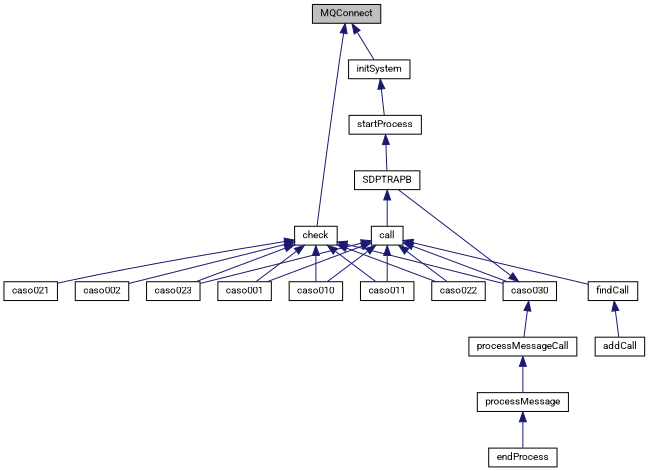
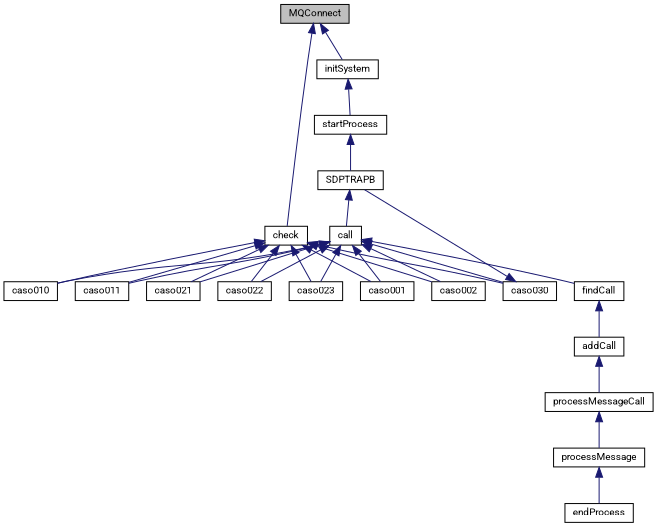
edge "caso002" -> "call": added
edge "caso021" -> "call": added
edge "processMessageCall" -> "caso030": now "processMessageCall" -> "addCall"
